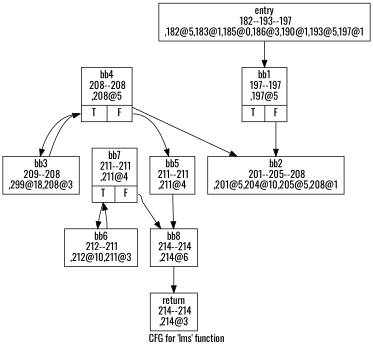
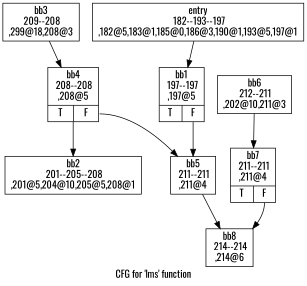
edge "bb4" -> "bb3": removed
edge "bb1" -> "bb2": now "bb1" -> "bb5"
edge "bb7" -> "bb6": removed
node "bb6": text ",212@10,211@3" -> ",202@10,211@3"
node "return": removed
